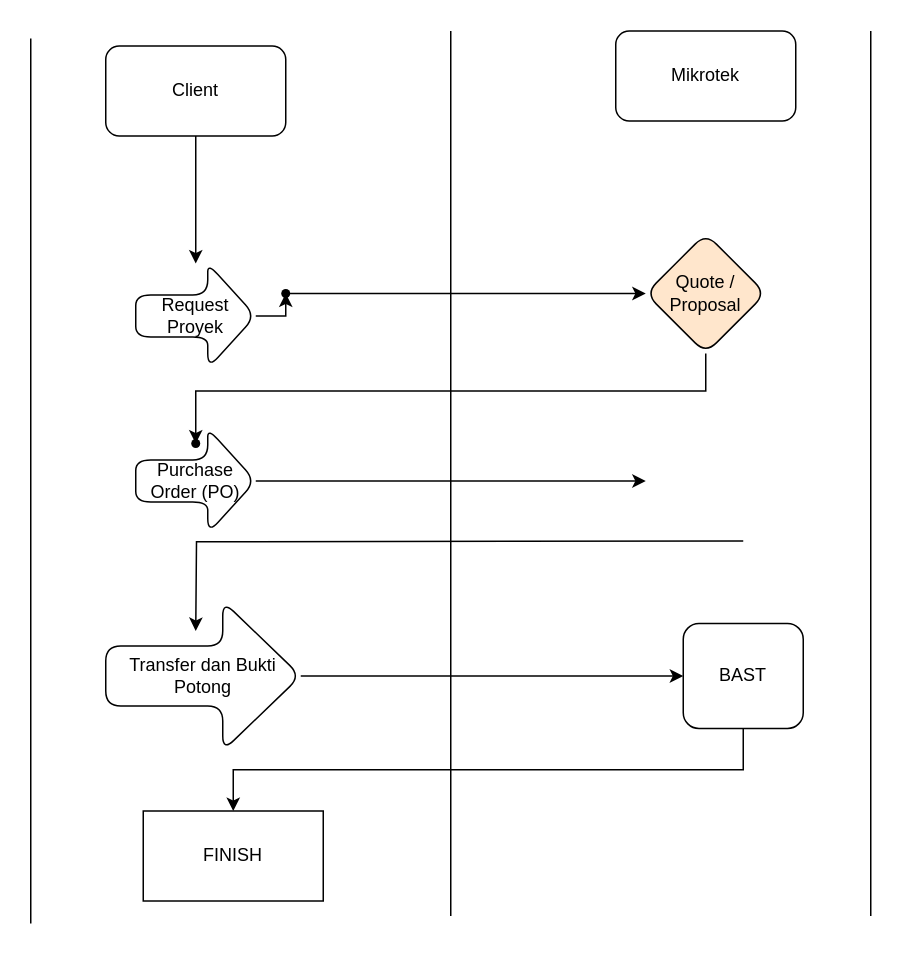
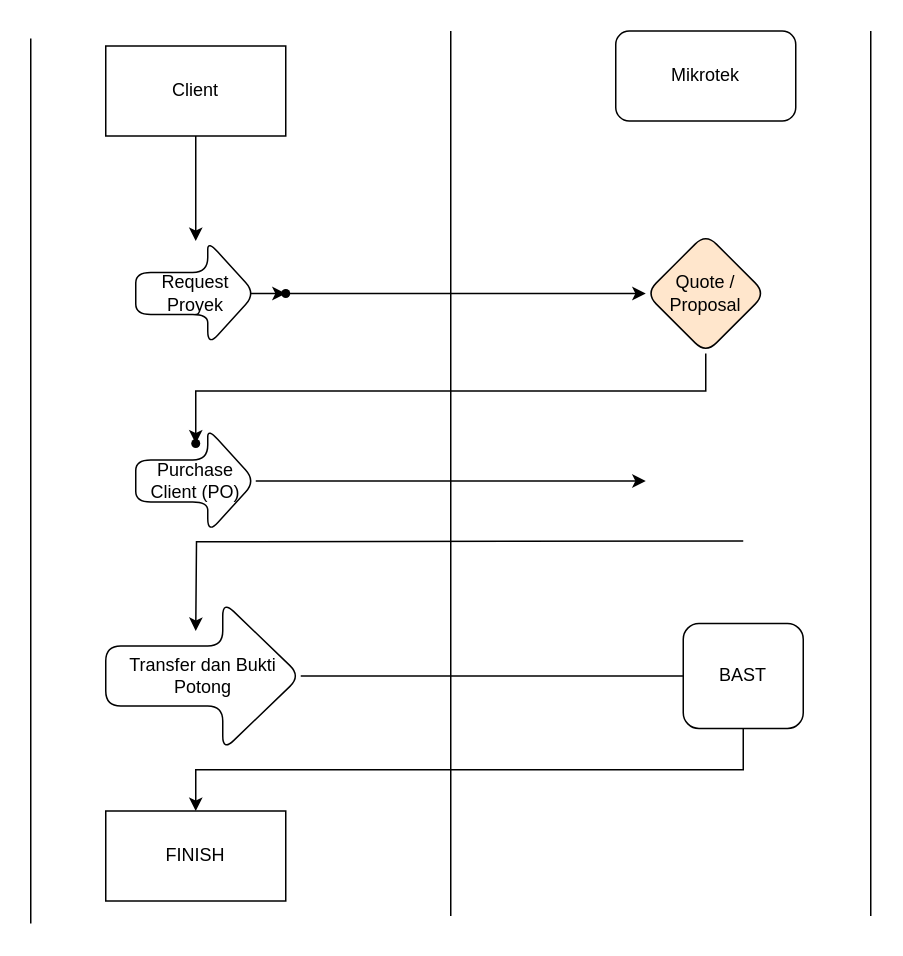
node "Client": shape rounded rectangle -> rectangle
node "Request Proyek": moved (196, 316) -> (196, 293)
node "Purchase Order (PO)": label "Purchase Order (PO)" -> "Purchase Client (PO)"
edge "Transfer dan Bukti Potong" -> "BAST": arrowhead classic -> none
node "FINISH": moved (233, 856) -> (196, 856)
